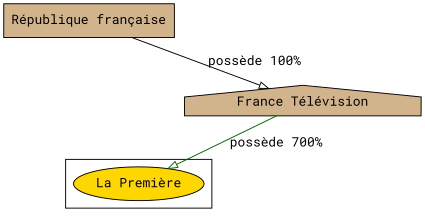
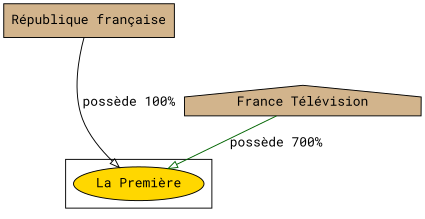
edge "République française" -> "France Télévision": now "République française" -> "La Première"
